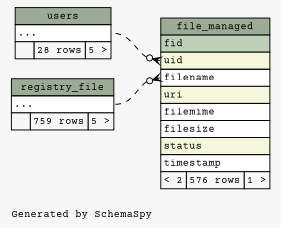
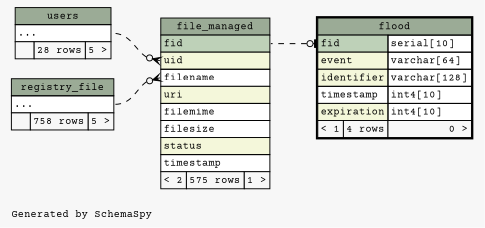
node "flood": added
node "registry_file": text "759 rows" -> "758 rows"
node "file_managed": text "576 rows" -> "575 rows"
